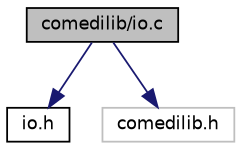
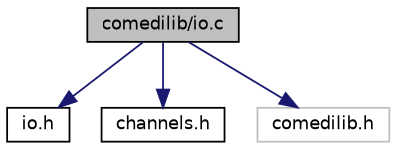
node "channels.h": added
